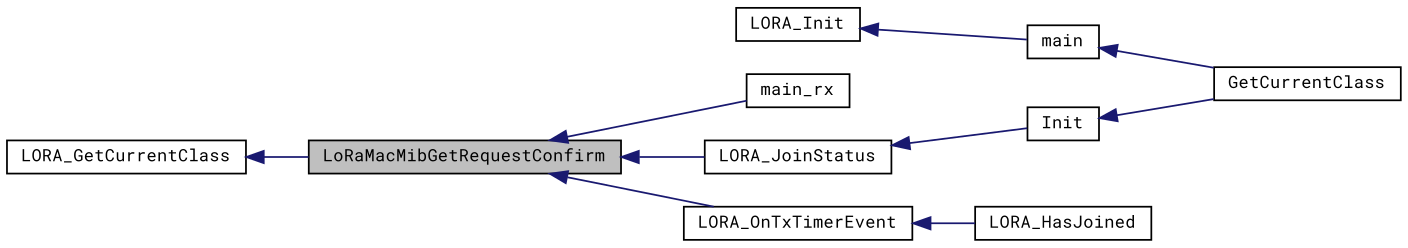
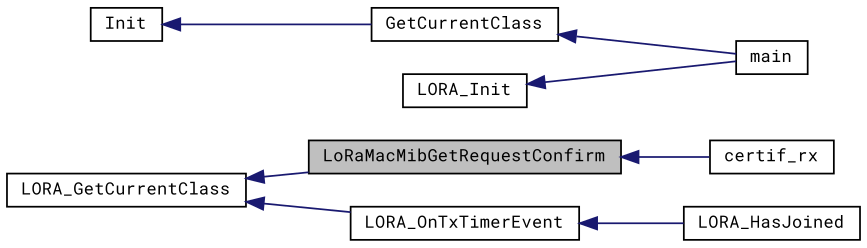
edge "GetCurrentClass" -> "main": reversed
node "main_rx": label "main_rx" -> "certif_rx"
node "LORA_JoinStatus": removed
edge "LORA_OnTxTimerEvent" -> "LoRaMacMibGetRequestConfirm": now "LORA_OnTxTimerEvent" -> "LORA_GetCurrentClass"
